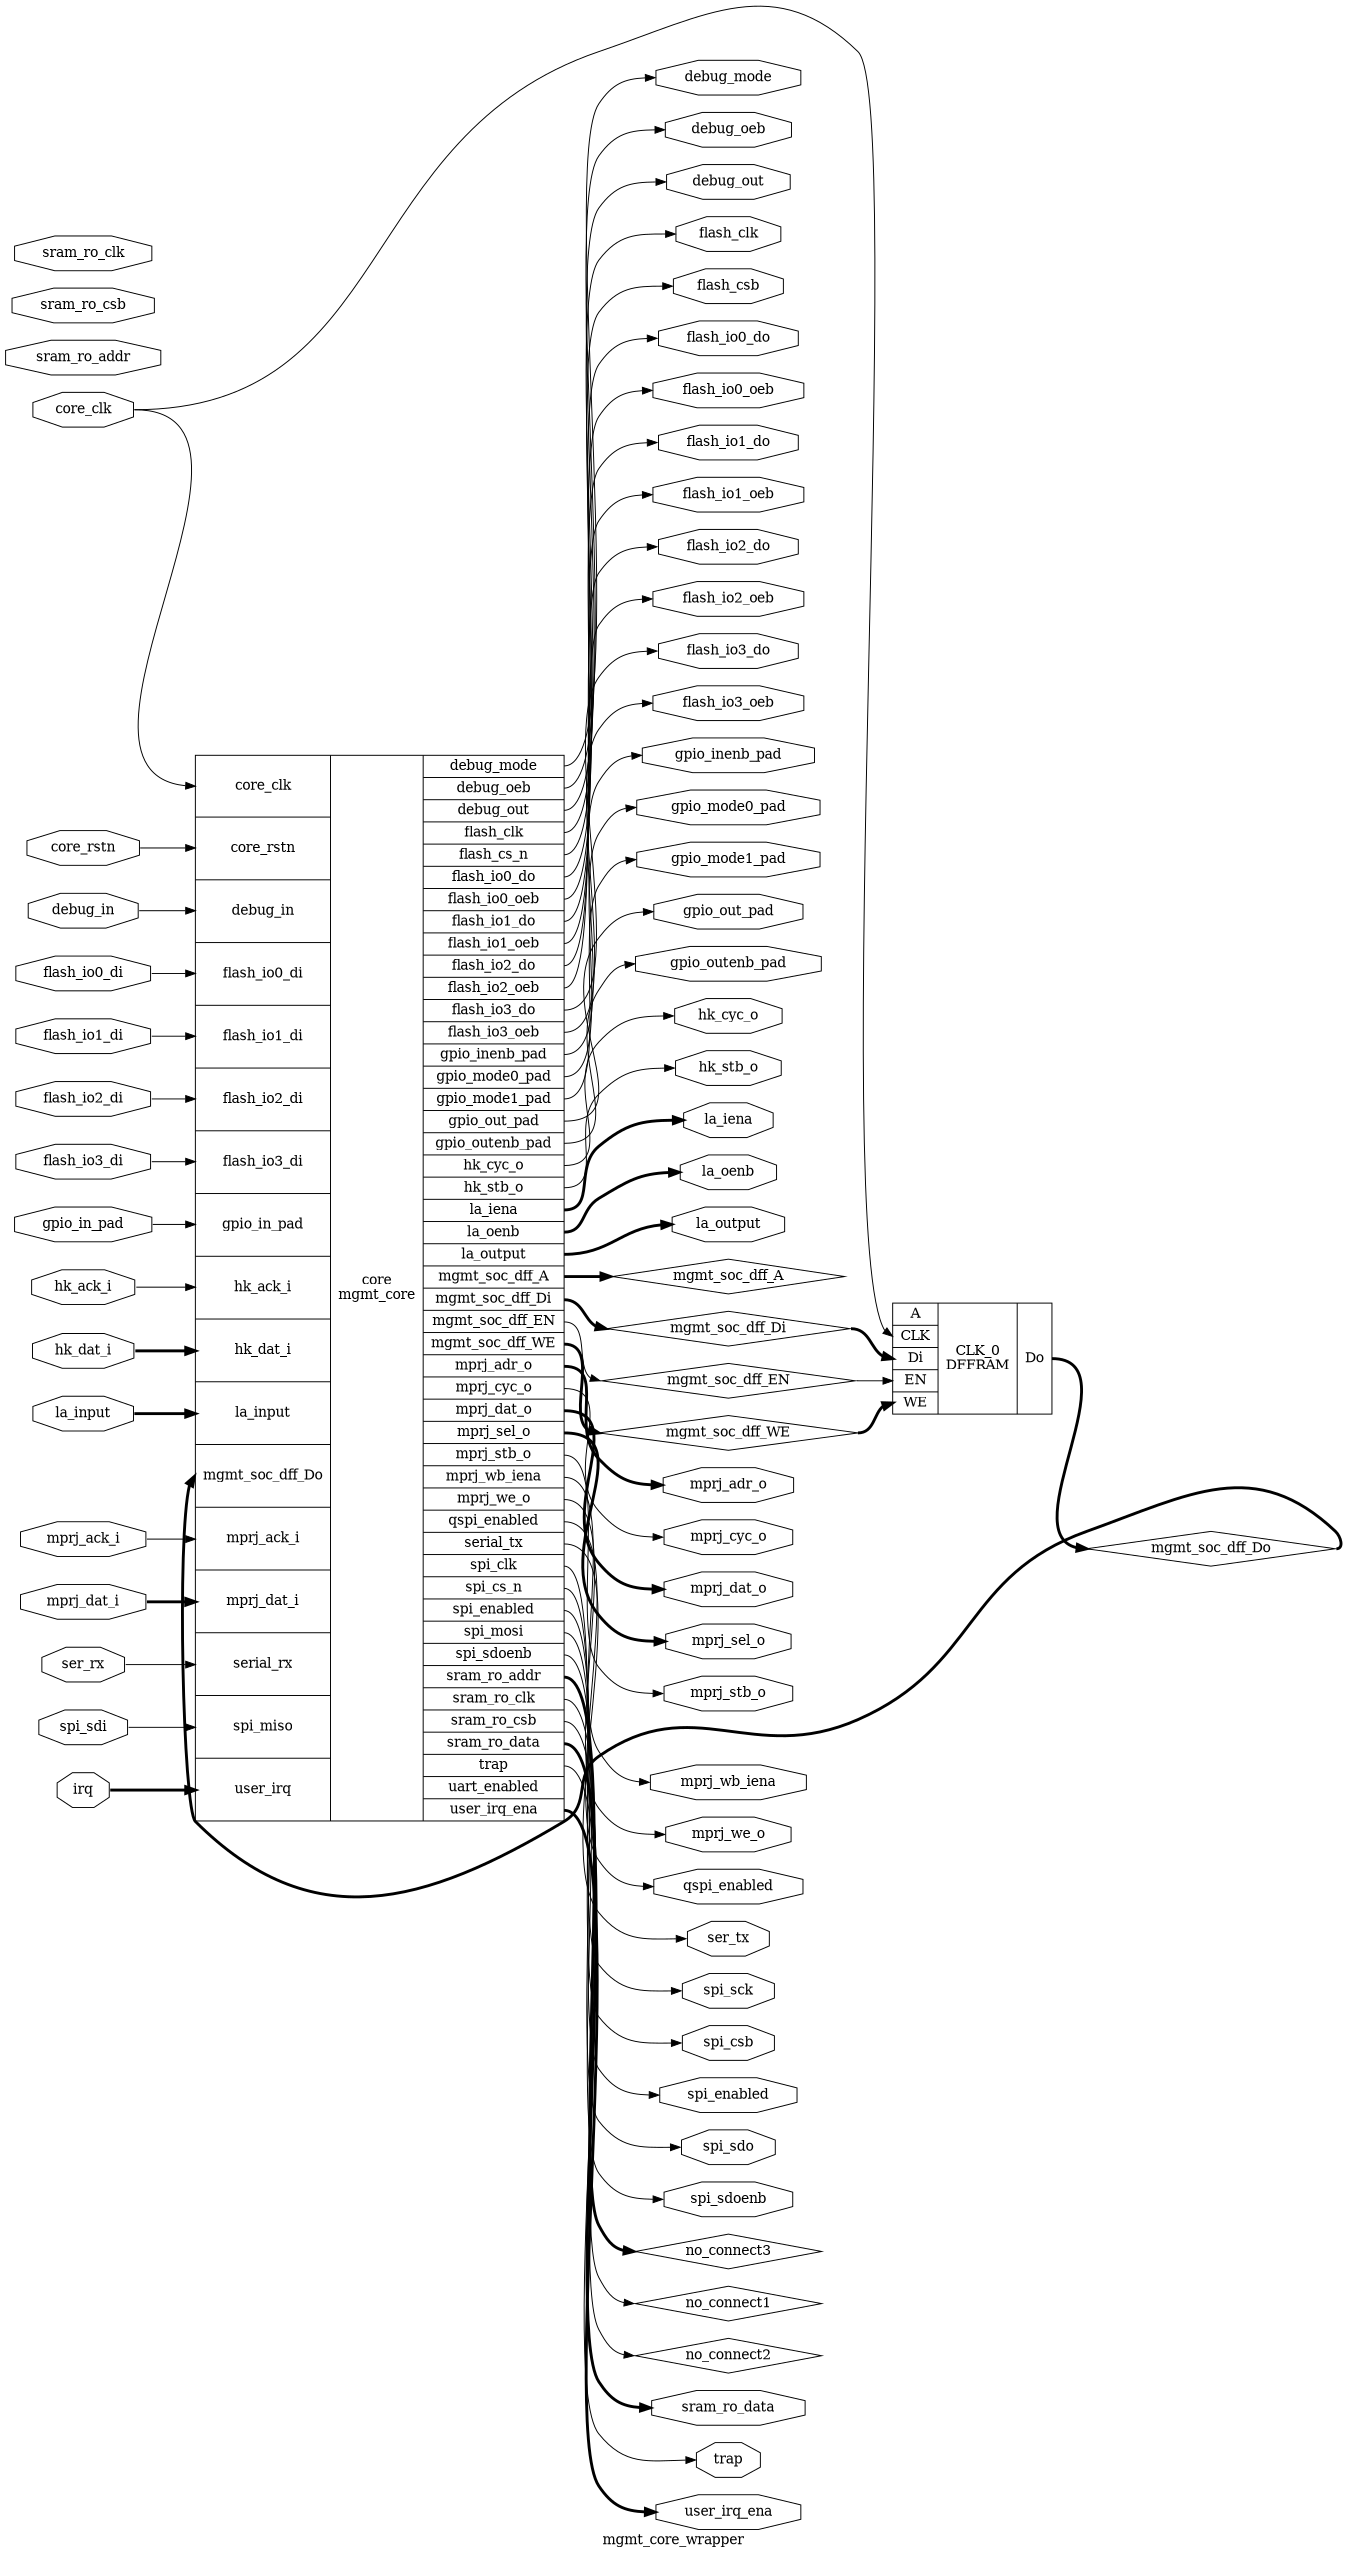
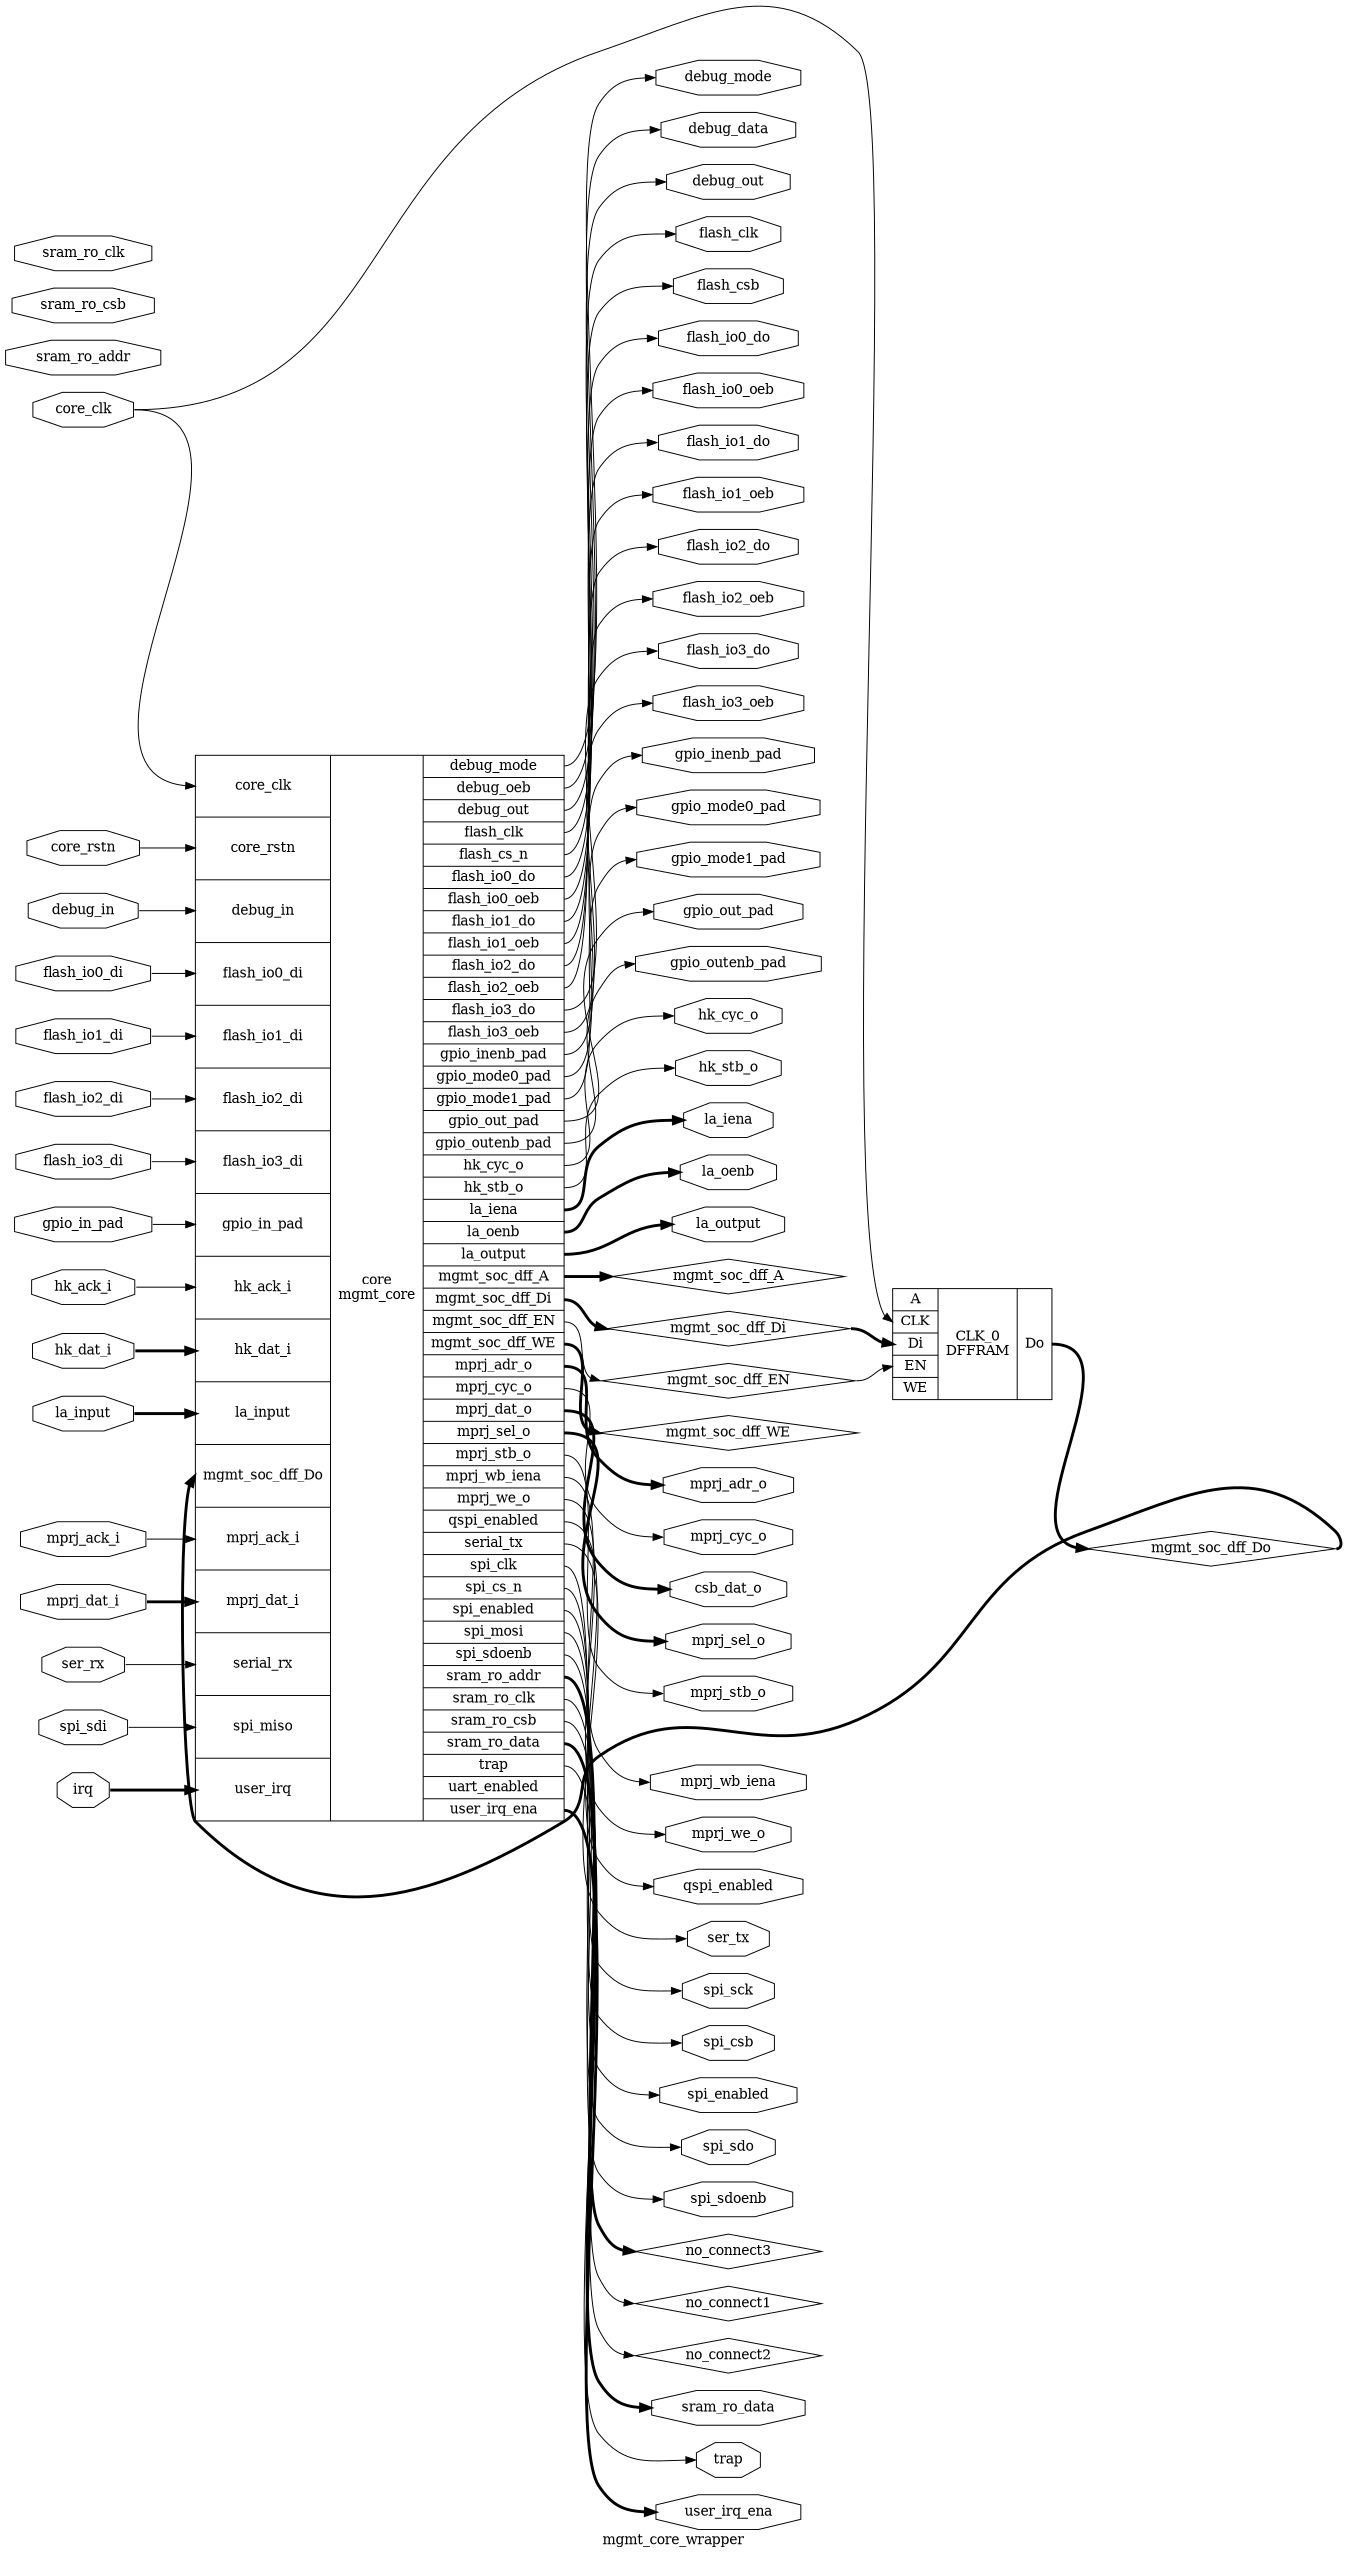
node "debug_oeb": label "debug_oeb" -> "debug_data"
edge "mgmt_soc_dff_WE" -> "A": removed
node "mprj_dat_o": label "mprj_dat_o" -> "csb_dat_o"
